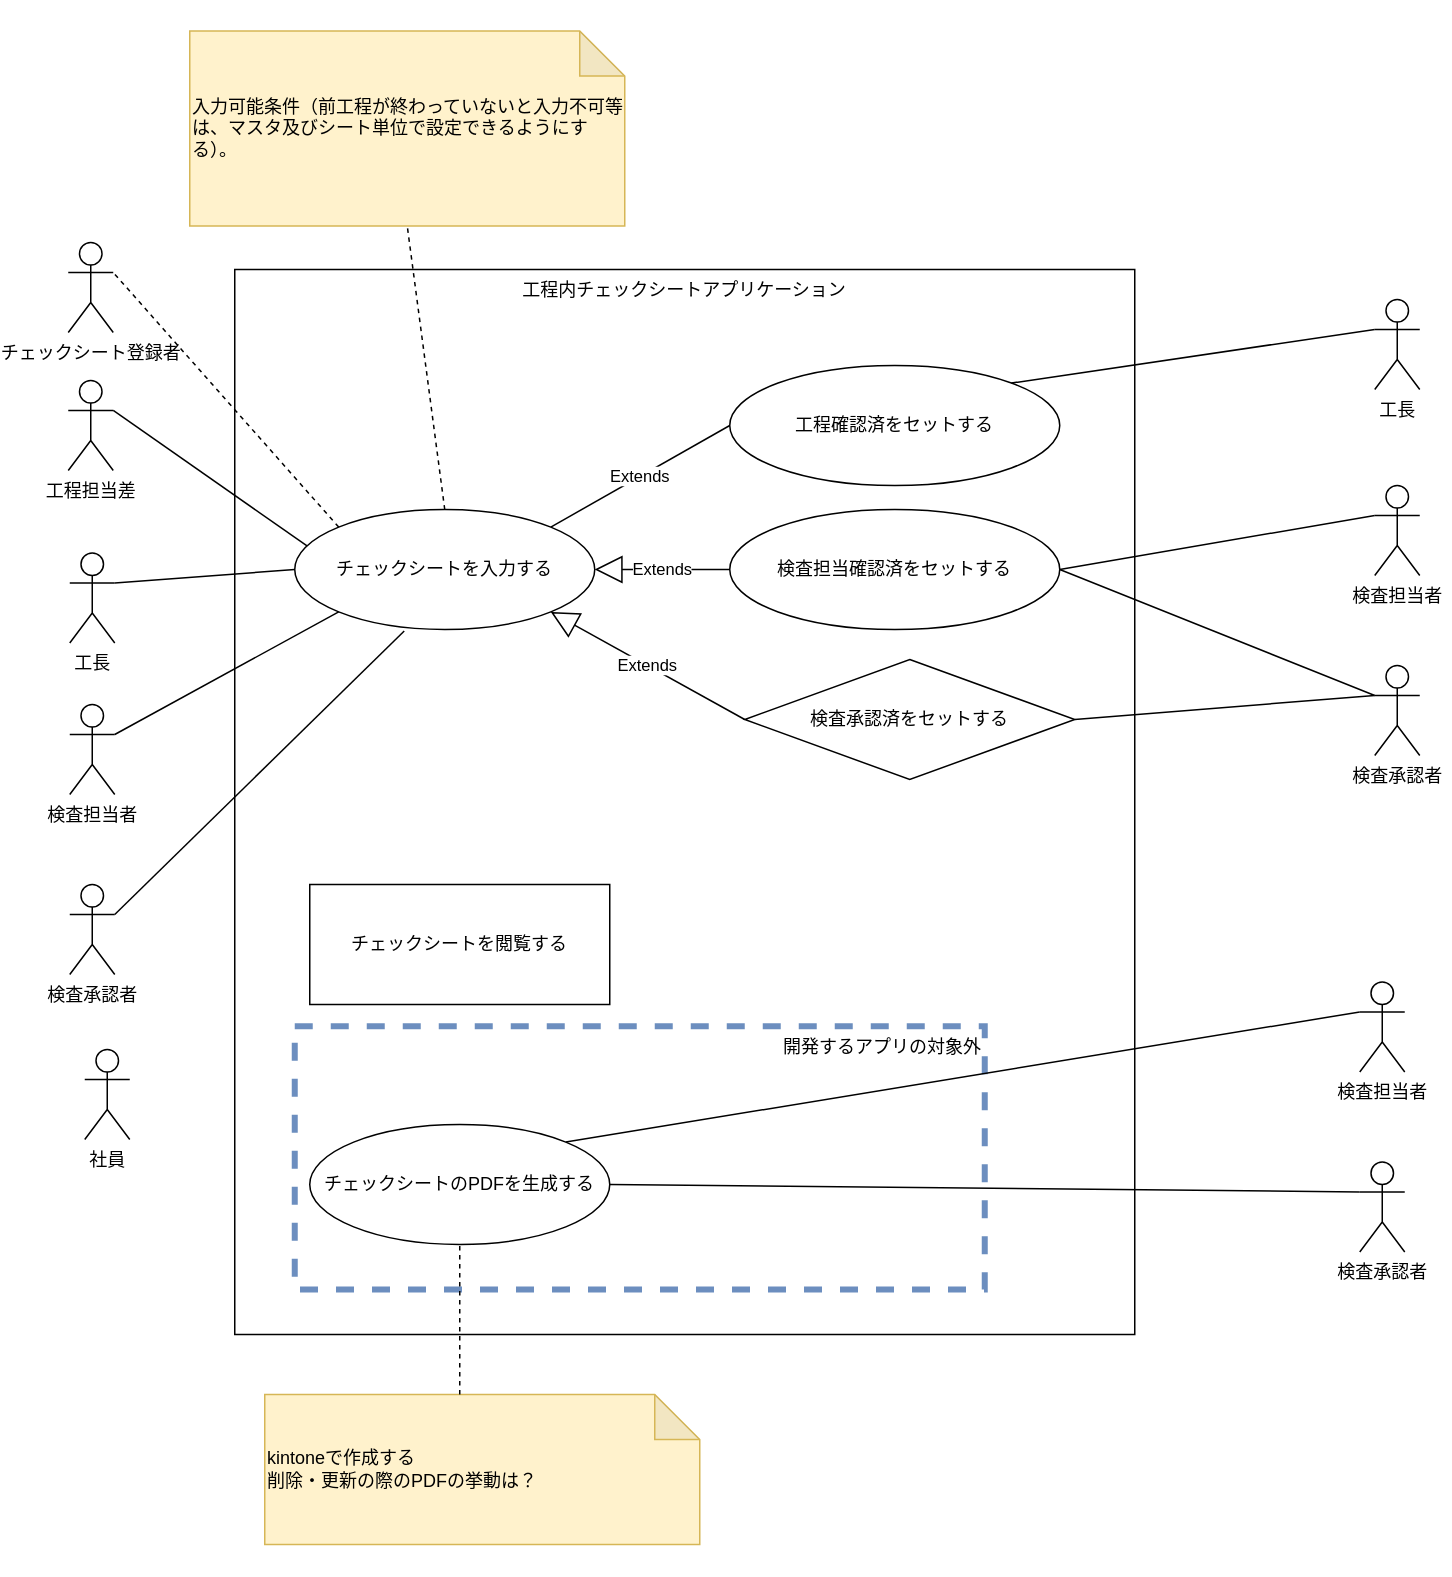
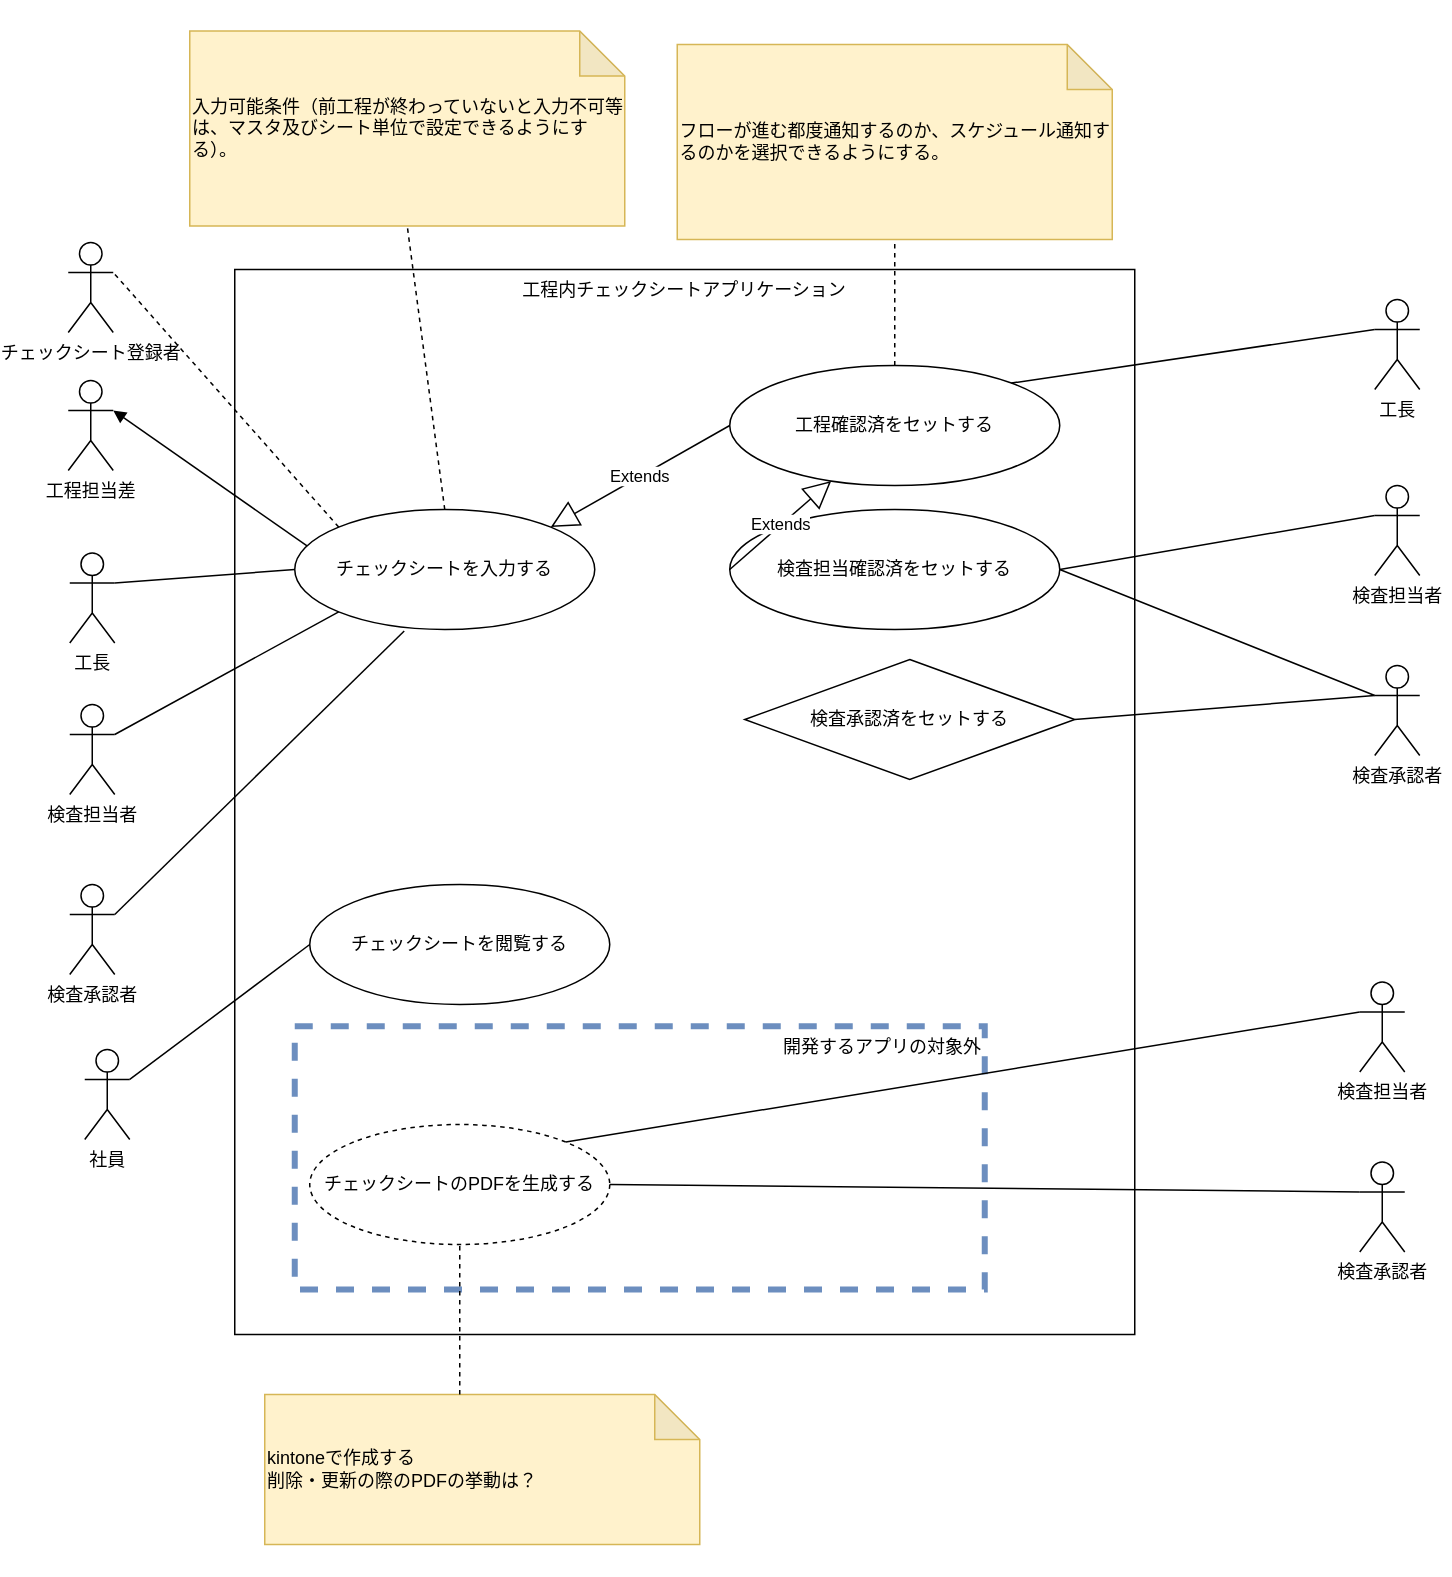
node "フローが進む都度通知するのか、スケジュール通知するのかを選択できるようにする。": added
edge "フローが進む都度通知するのか、スケジュール通知するのかを選択できるようにする。" -- "工程確認済をセットする": added
edge "工程担当差" -- "チェックシートを入力する": arrowhead none -> block
edge "工程確認済をセットする" -- "チェックシートを入力する": arrowhead none -> block
edge "検査担当確認済をセットする" -> "チェックシートを入力する": now "検査担当確認済をセットする" -> "工程確認済をセットする"
edge "検査承認済をセットする" -> "チェックシートを入力する": removed, label "Extends"
node "チェックシートを閲覧する": shape rectangle -> ellipse
edge "チェックシートを閲覧する" -- "社員": added
node "チェックシートのPDFを生成する": style solid -> dashed
